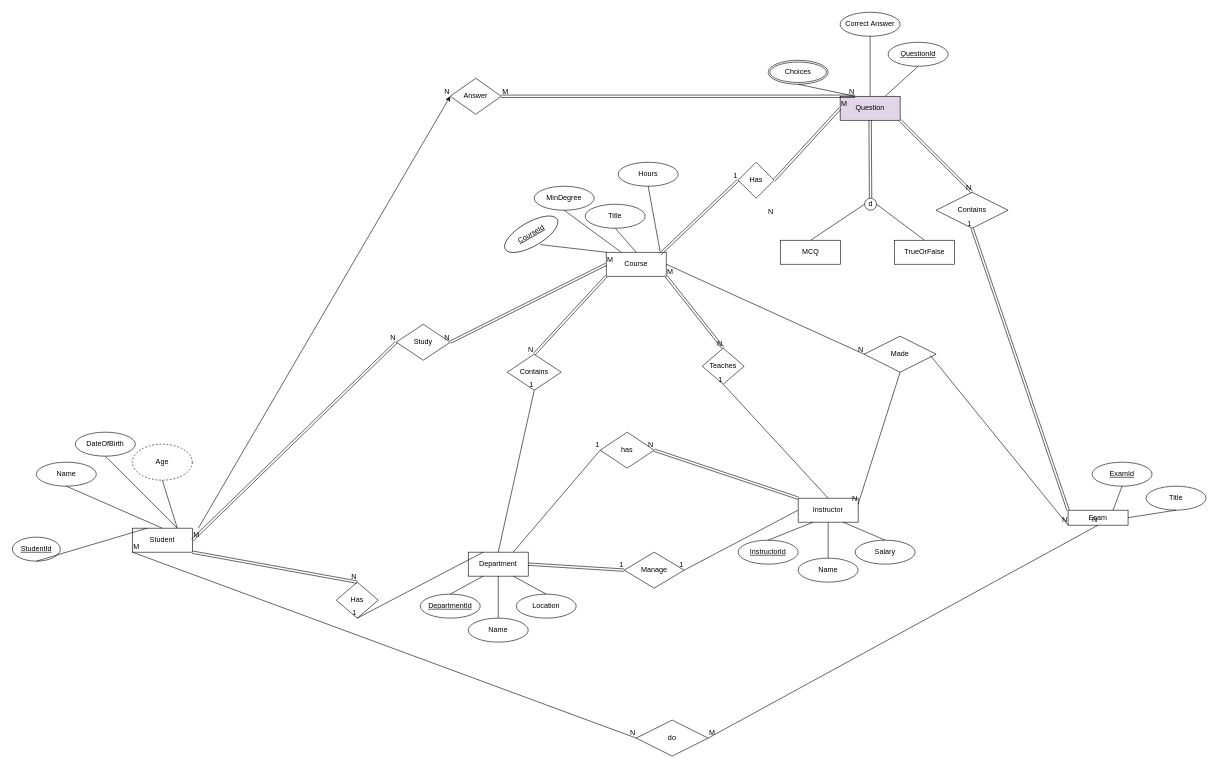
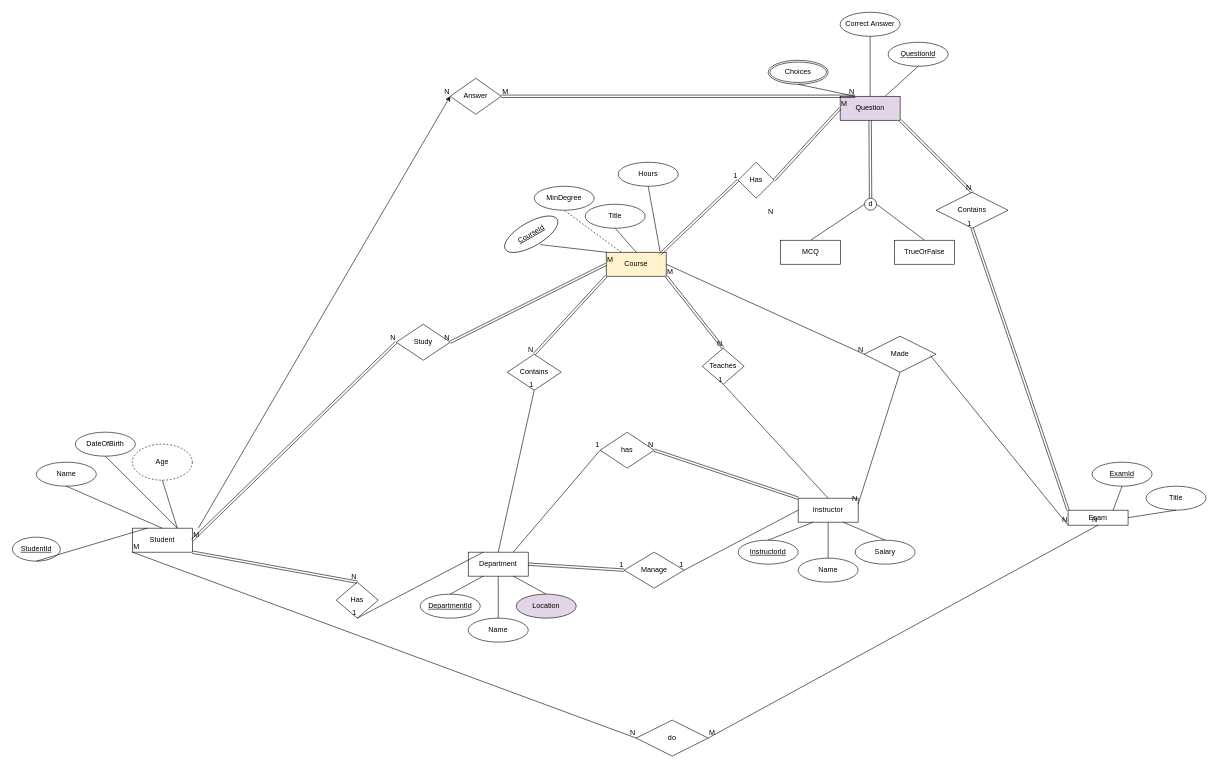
edge "MinDegree" -- "Course": style solid -> dashed
node "Course": fillcolor #ffffff -> #fff2cc
node "Location": fillcolor #ffffff -> #e1d5e7
